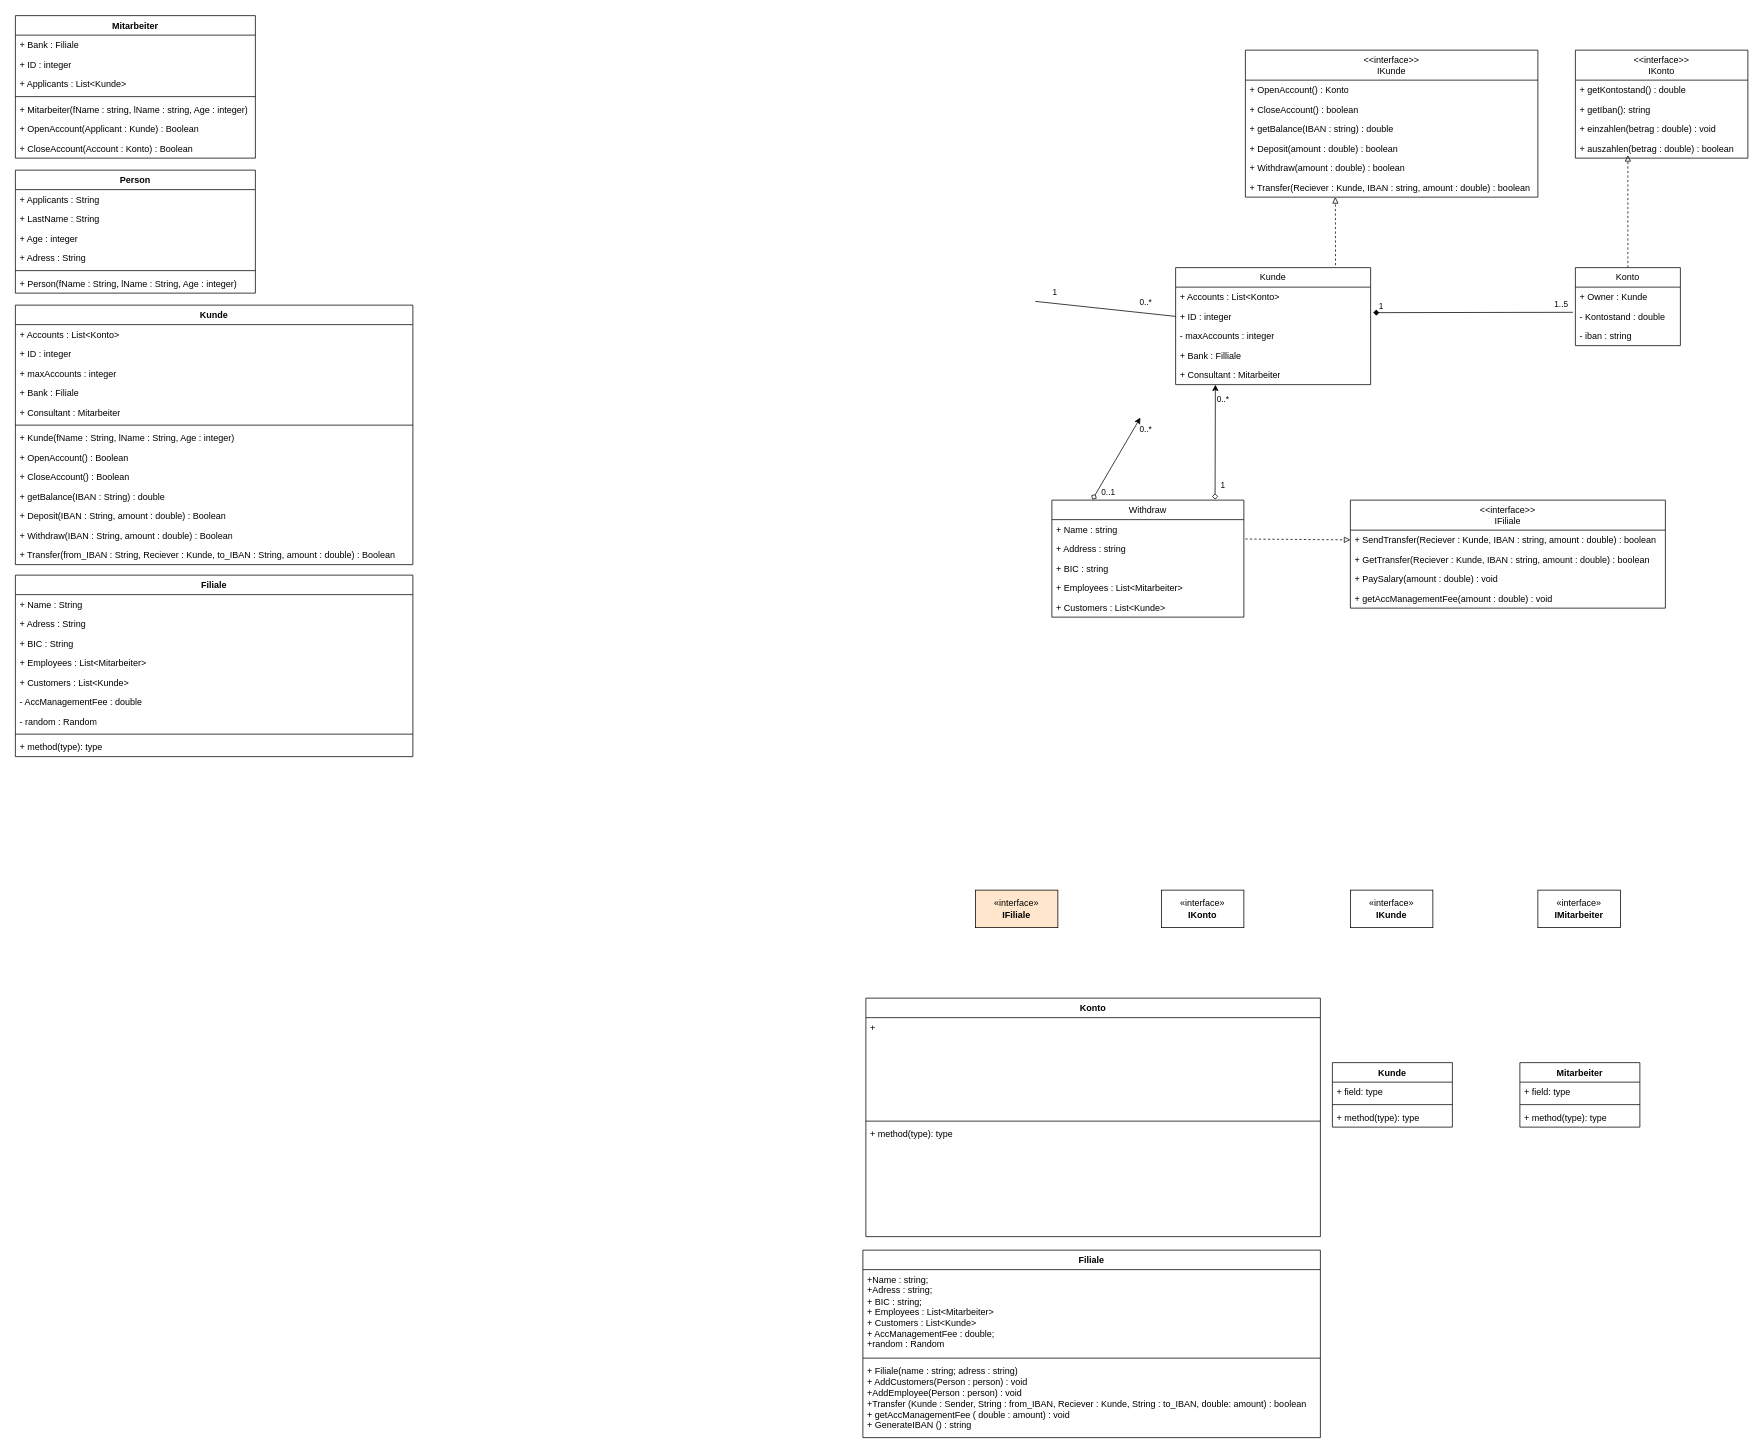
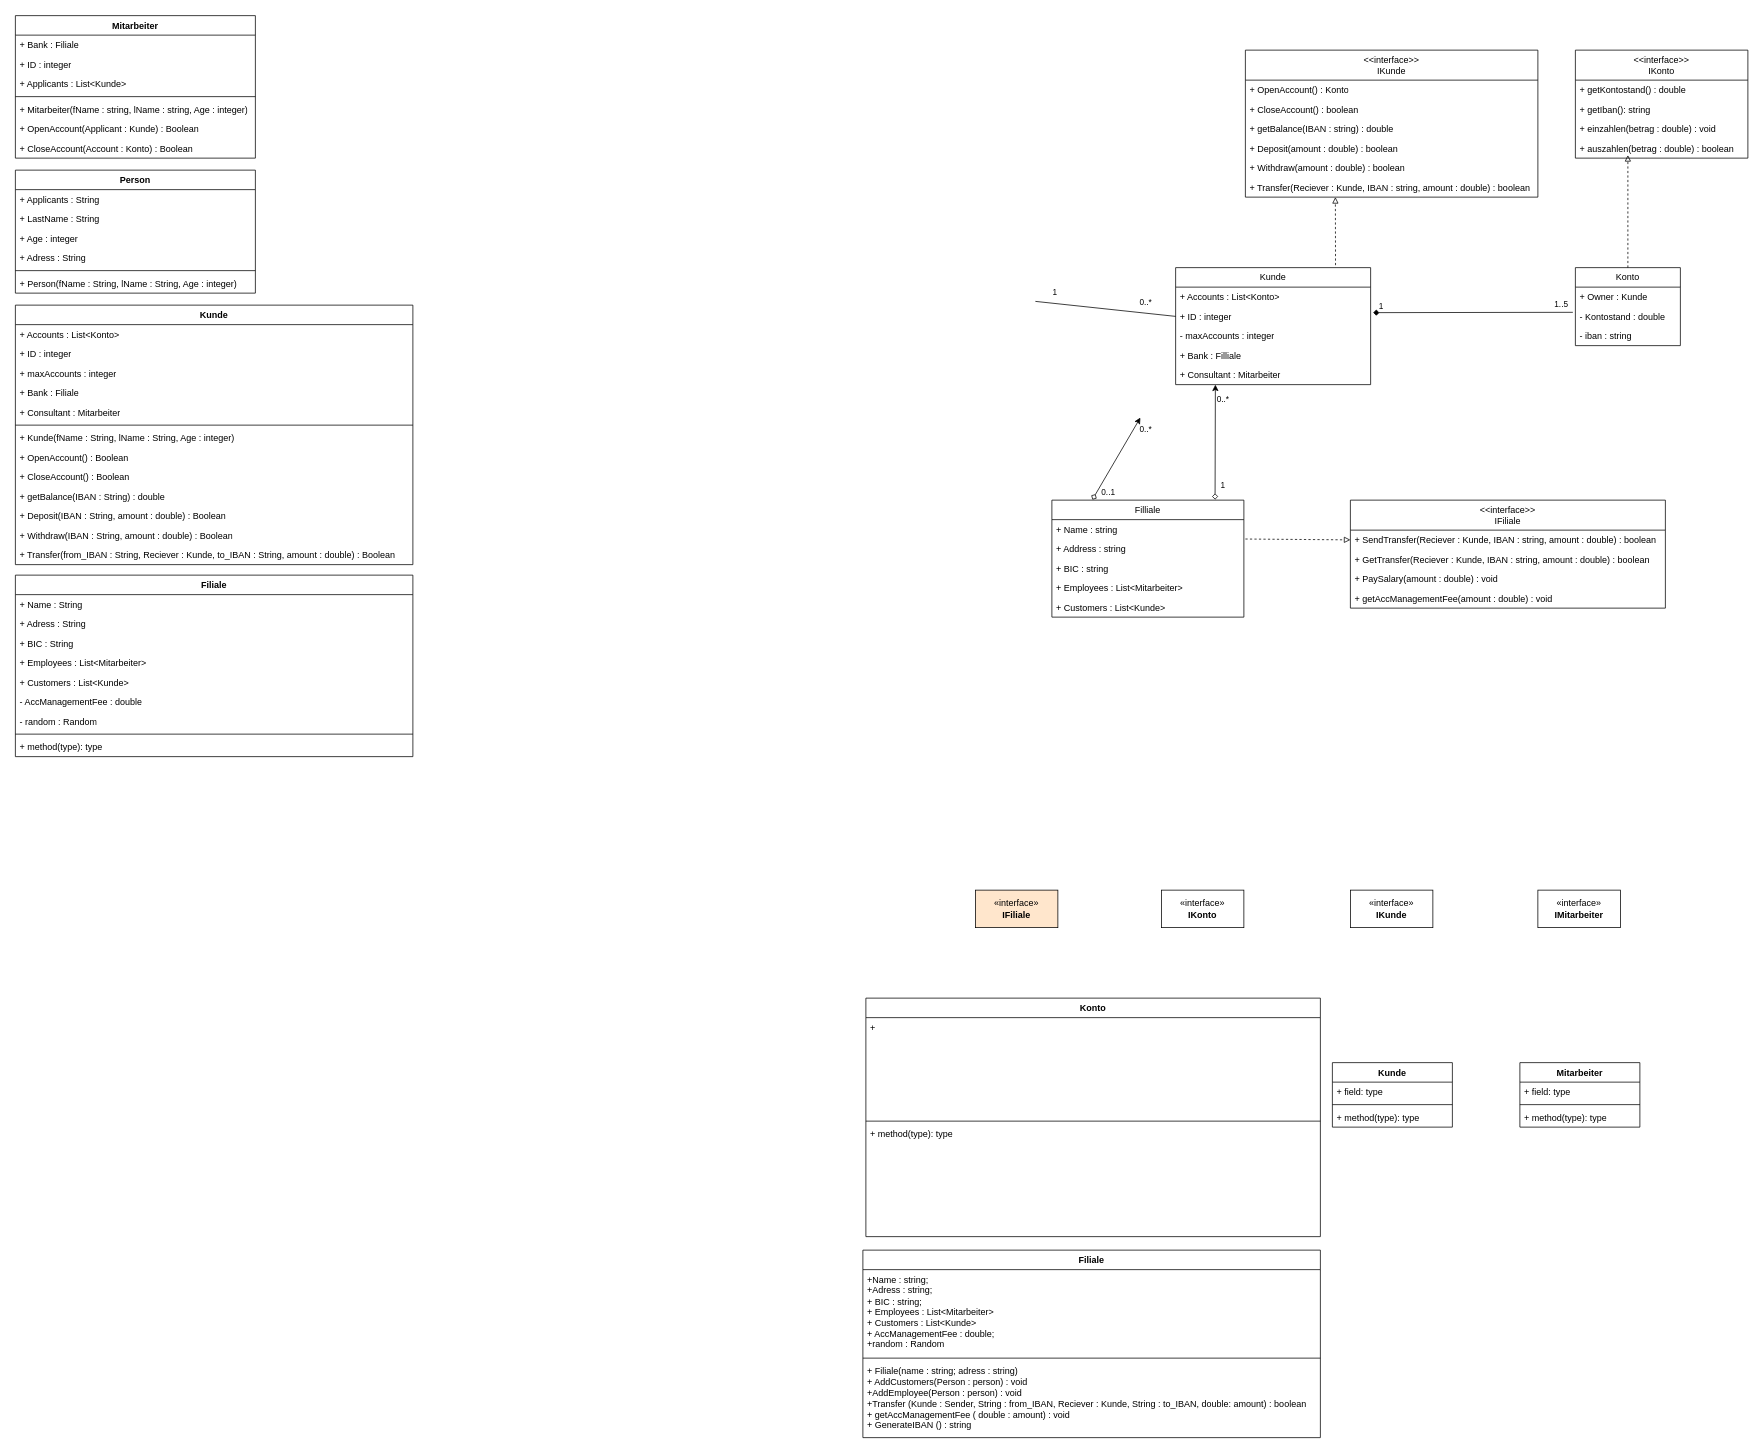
node "Withdraw": label "Withdraw" -> "Filliale"
